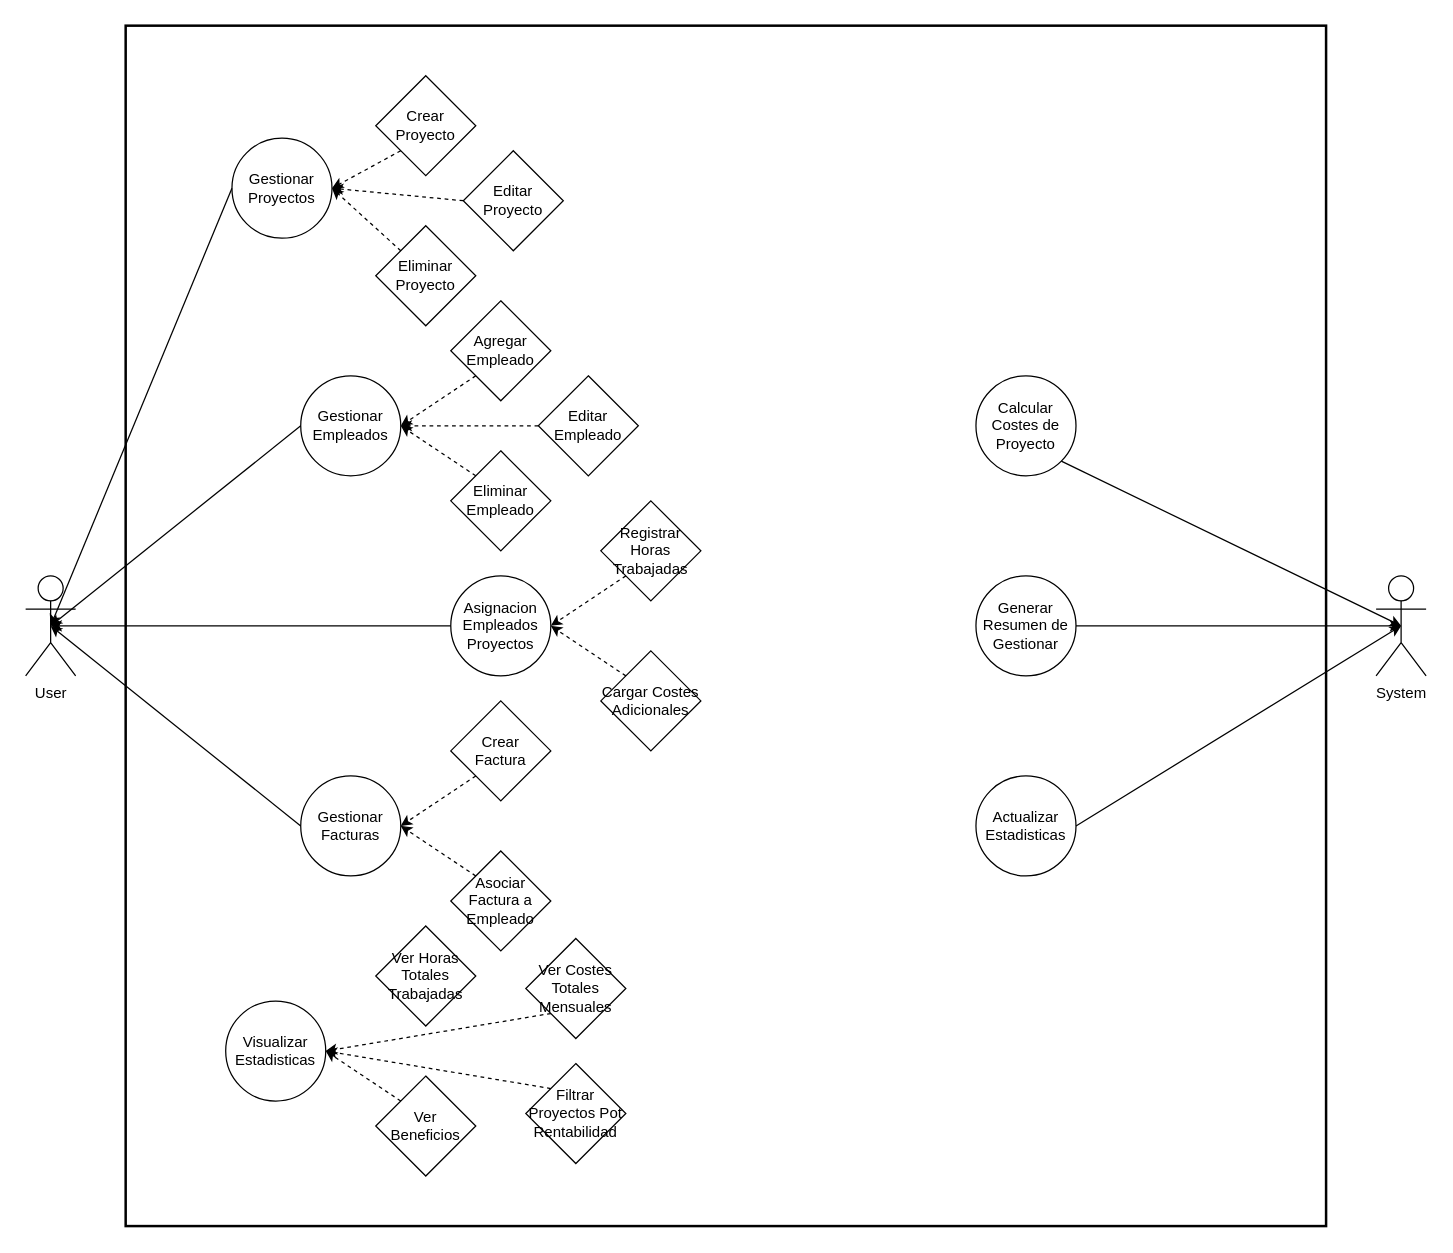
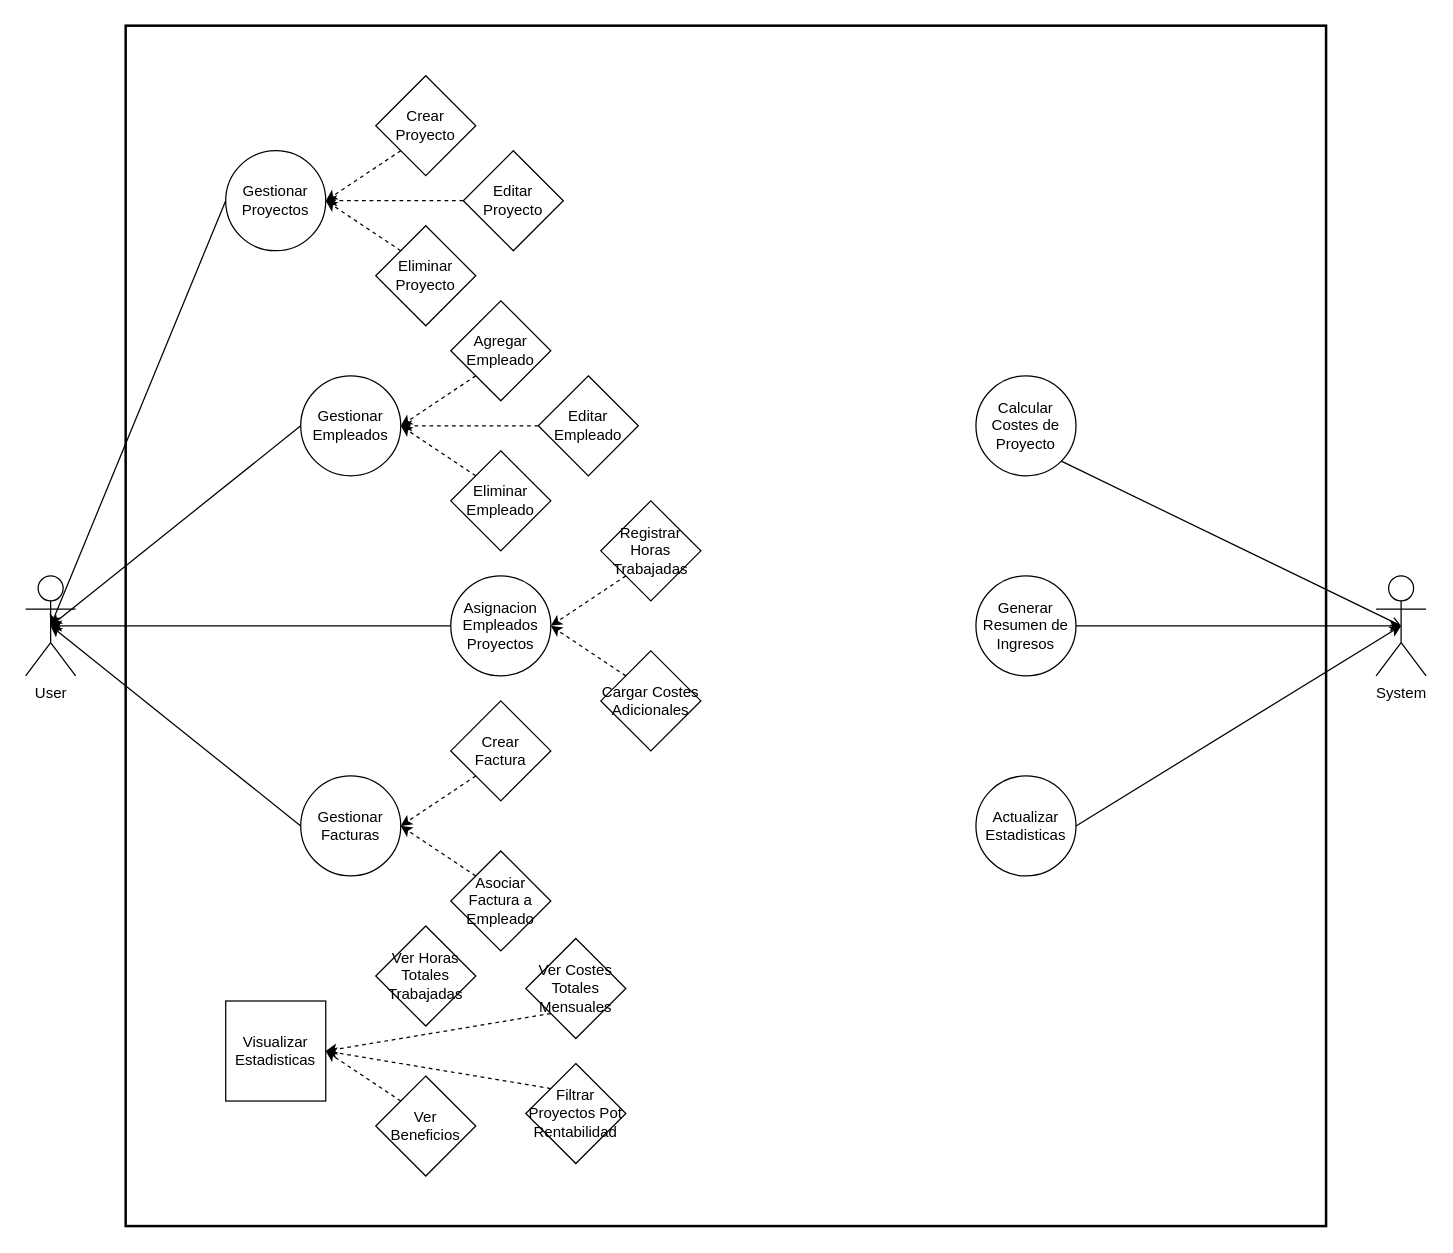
node "Gestionar Proyectos": moved (282, 188) -> (276, 201)
edge "Calcular Costes de Proyecto" -> "System": arrowhead classic -> open
node "Generar Resumen de Gestionar": label "Generar Resumen de Gestionar" -> "Generar Resumen de Ingresos"
node "Visualizar Estadisticas": shape ellipse -> rectangle
